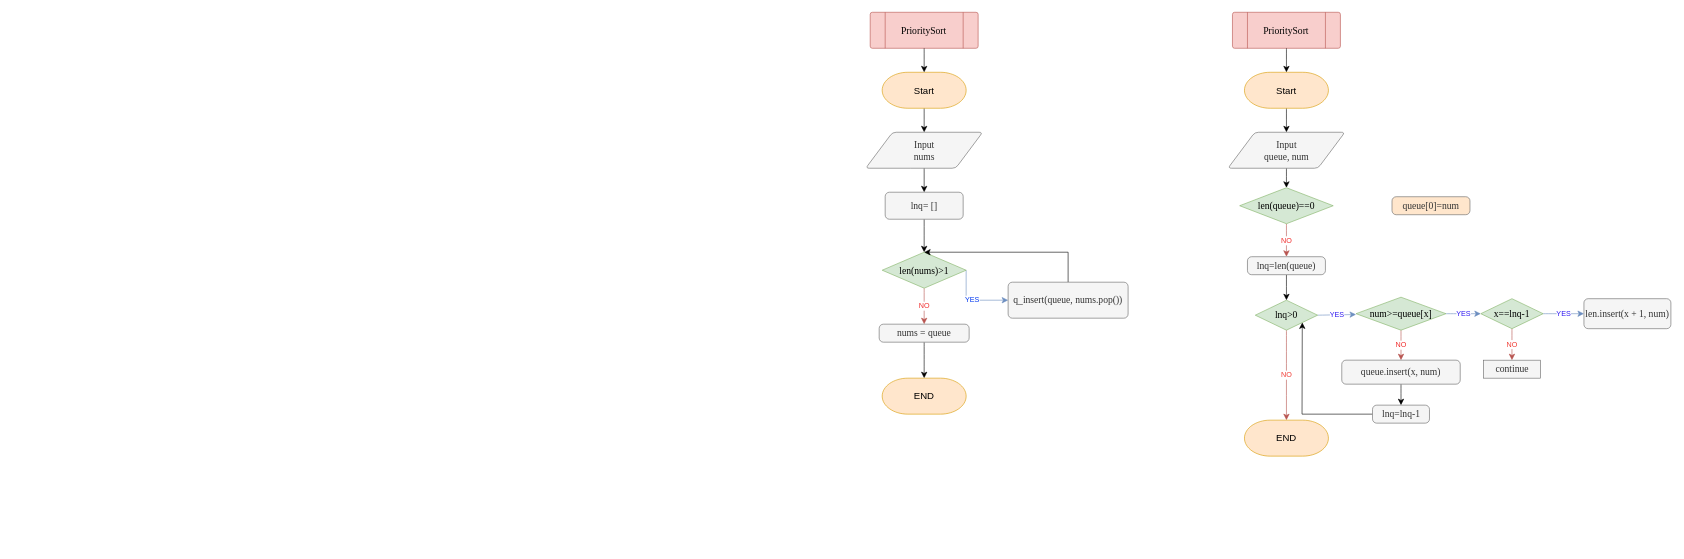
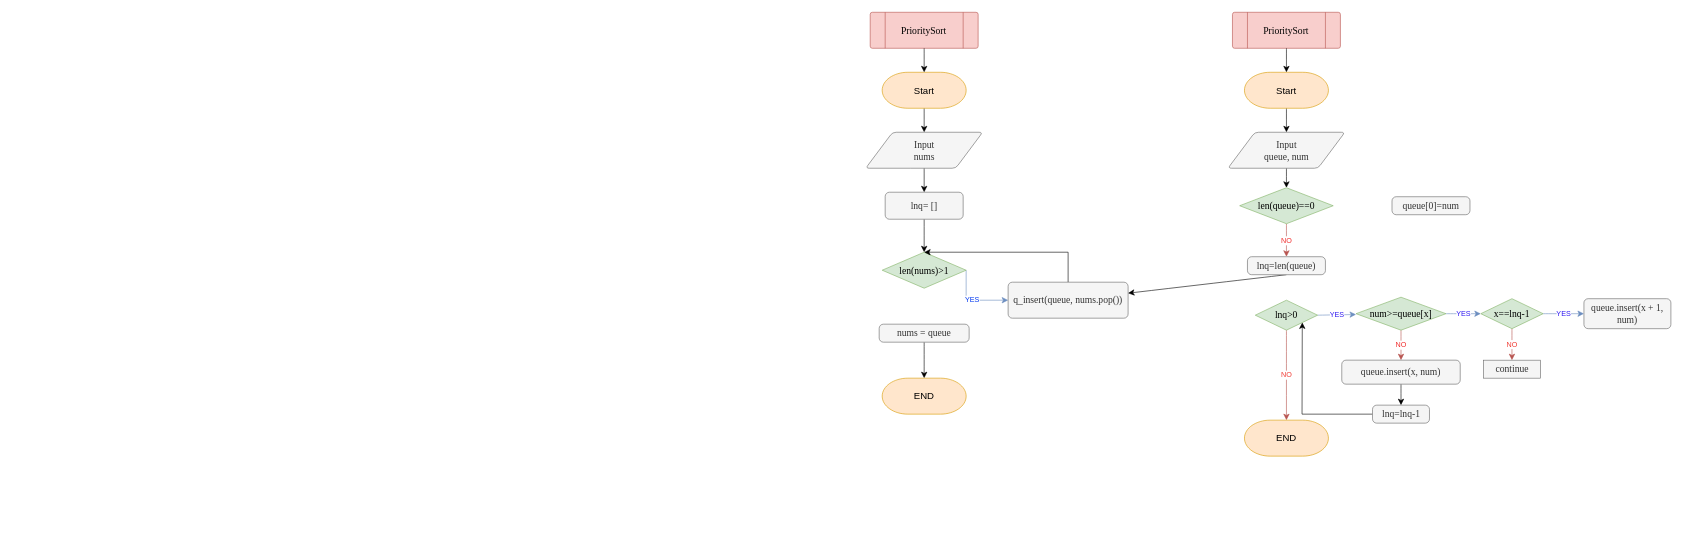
node "queue[0]=num": fillcolor #ffe6cc -> #f5f5f5
edge "lnq=len(queue)" -> "lnq>0": now "lnq=len(queue)" -> "q_insert(queue, nums.pop())"
edge "len(nums)>1" -> "nums = queue": removed, label "NO"
node "len.insert(x + 1, num)": label "len.insert(x + 1, num)" -> "queue.insert(x + 1, num)"
